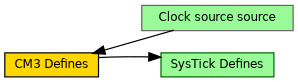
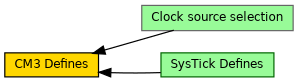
node "Clock source source": label "Clock source source" -> "Clock source selection"
edge "CM3 Defines" -> "SysTick Defines": reversed
